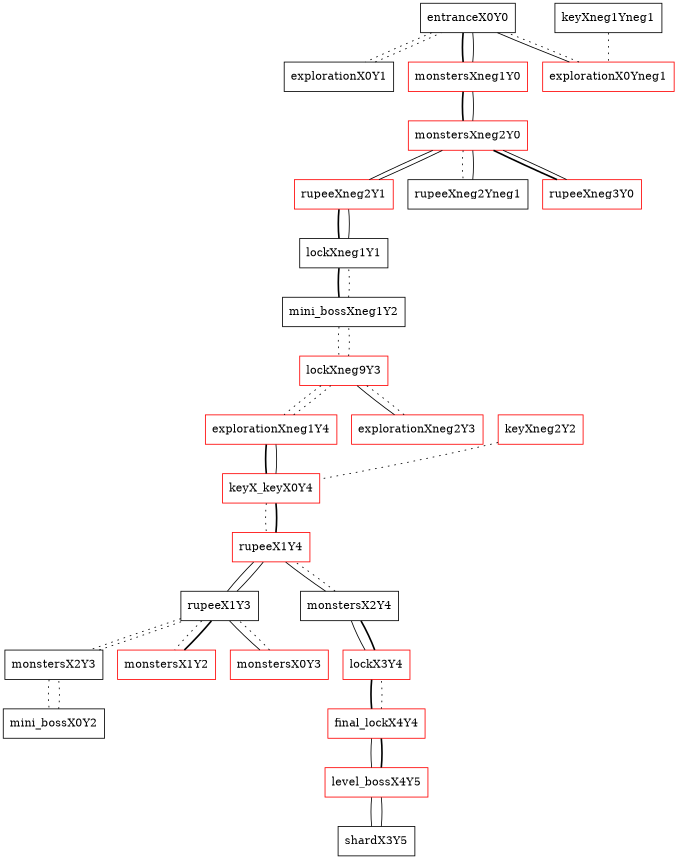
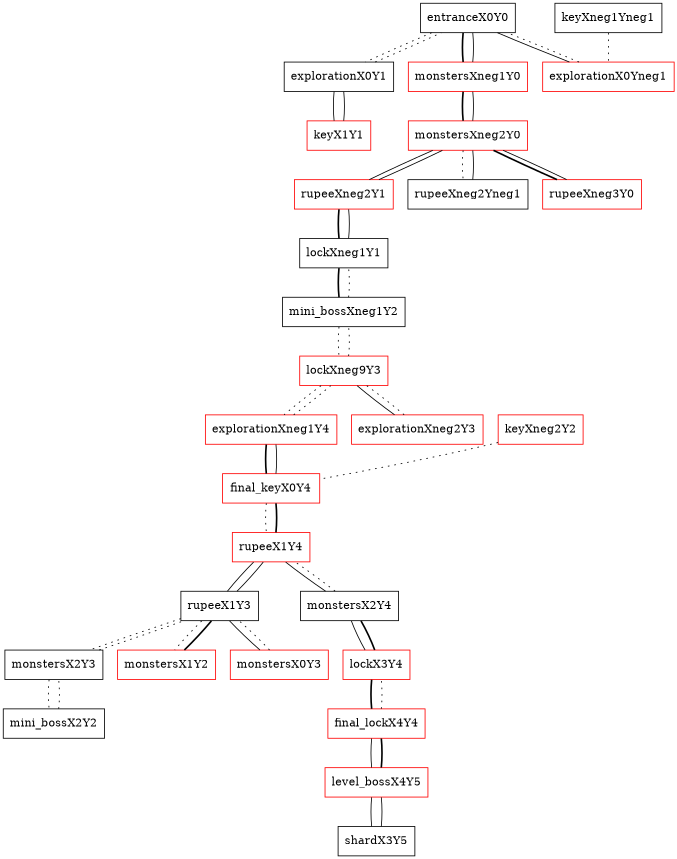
node "keyX1Y1": added
node "keyX_keyX0Y4": label "keyX_keyX0Y4" -> "final_keyX0Y4"
node "mini_bossX0Y2": label "mini_bossX0Y2" -> "mini_bossX2Y2"
